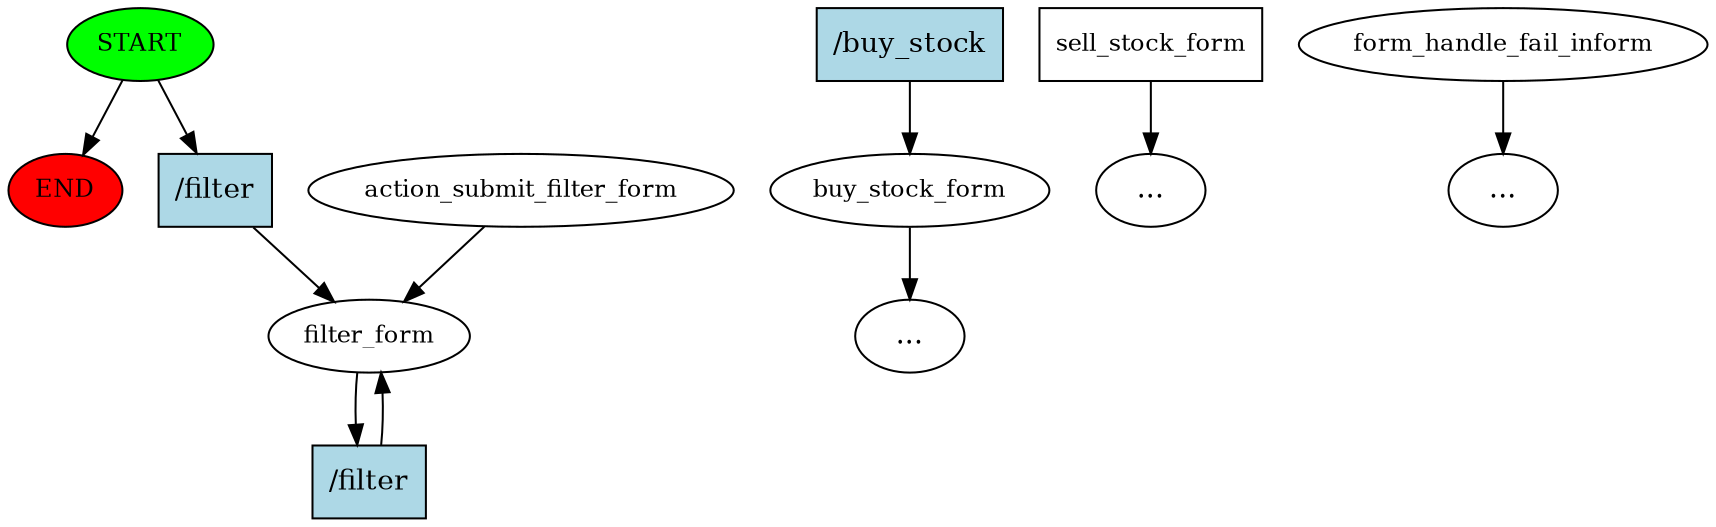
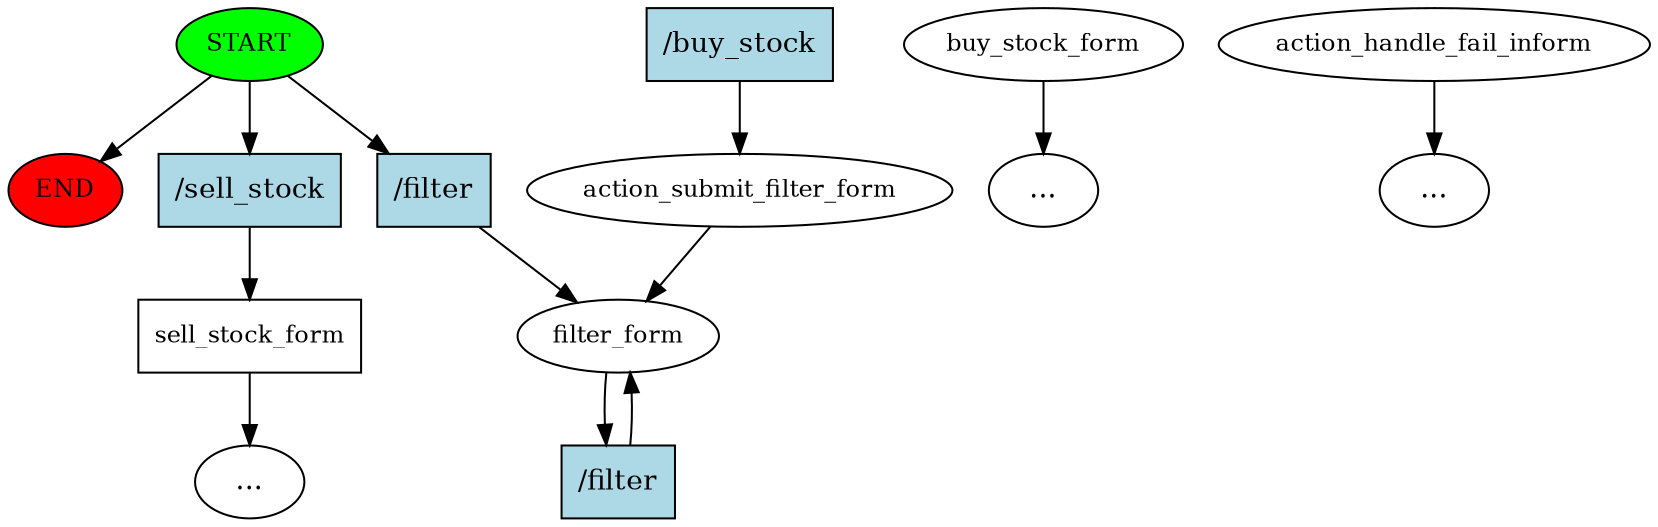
node "form_handle_fail_inform": label "form_handle_fail_inform" -> "action_handle_fail_inform"
edge "/buy_stock" -> "buy_stock_form": now "/buy_stock" -> "action_submit_filter_form"
node "/sell_stock": added
